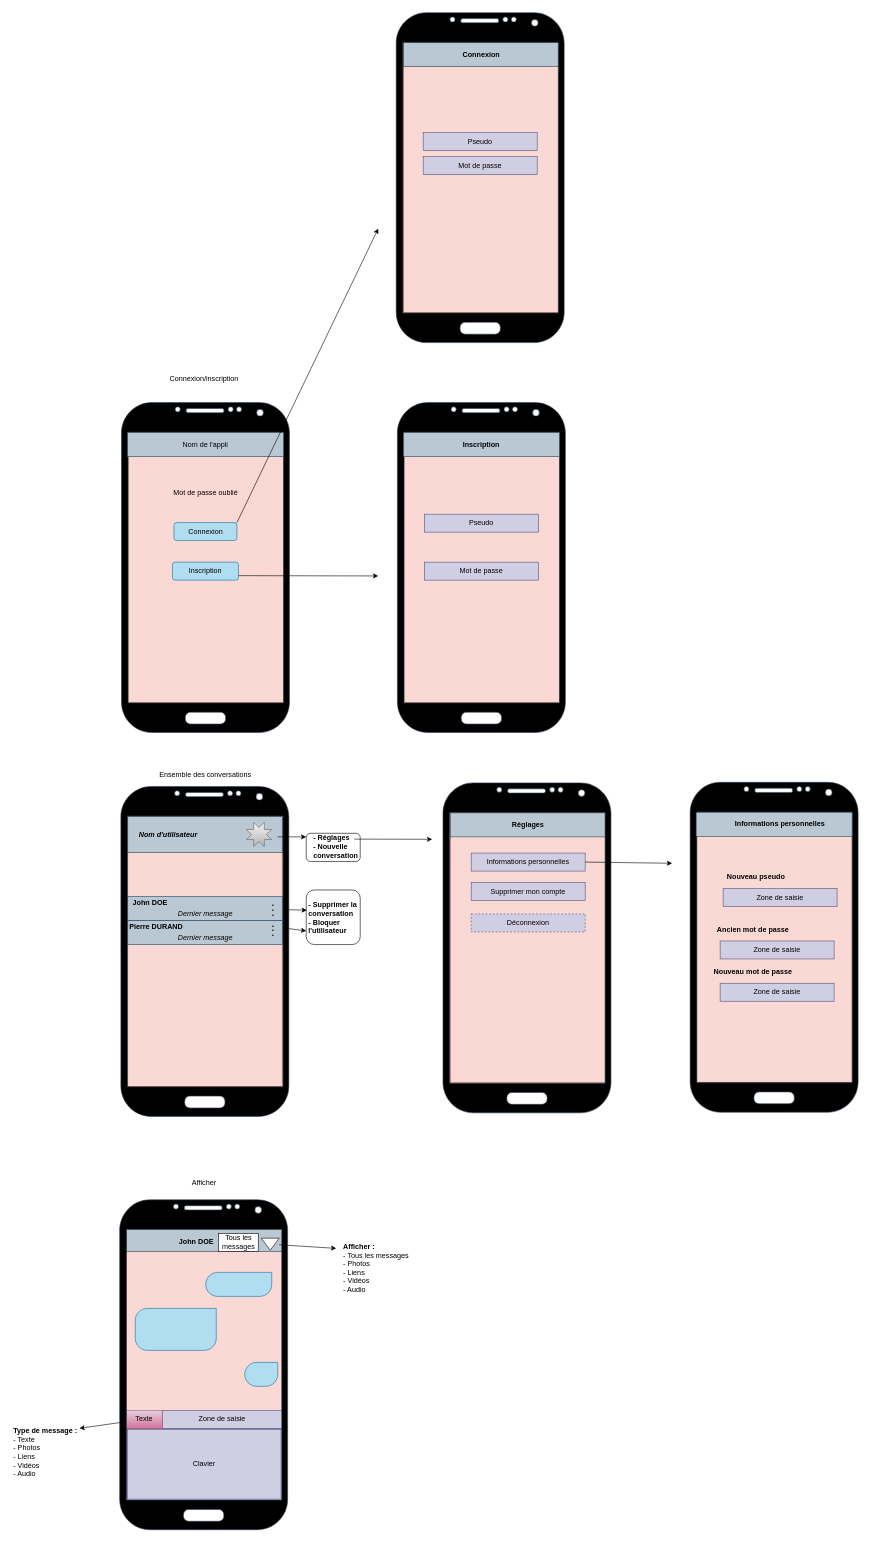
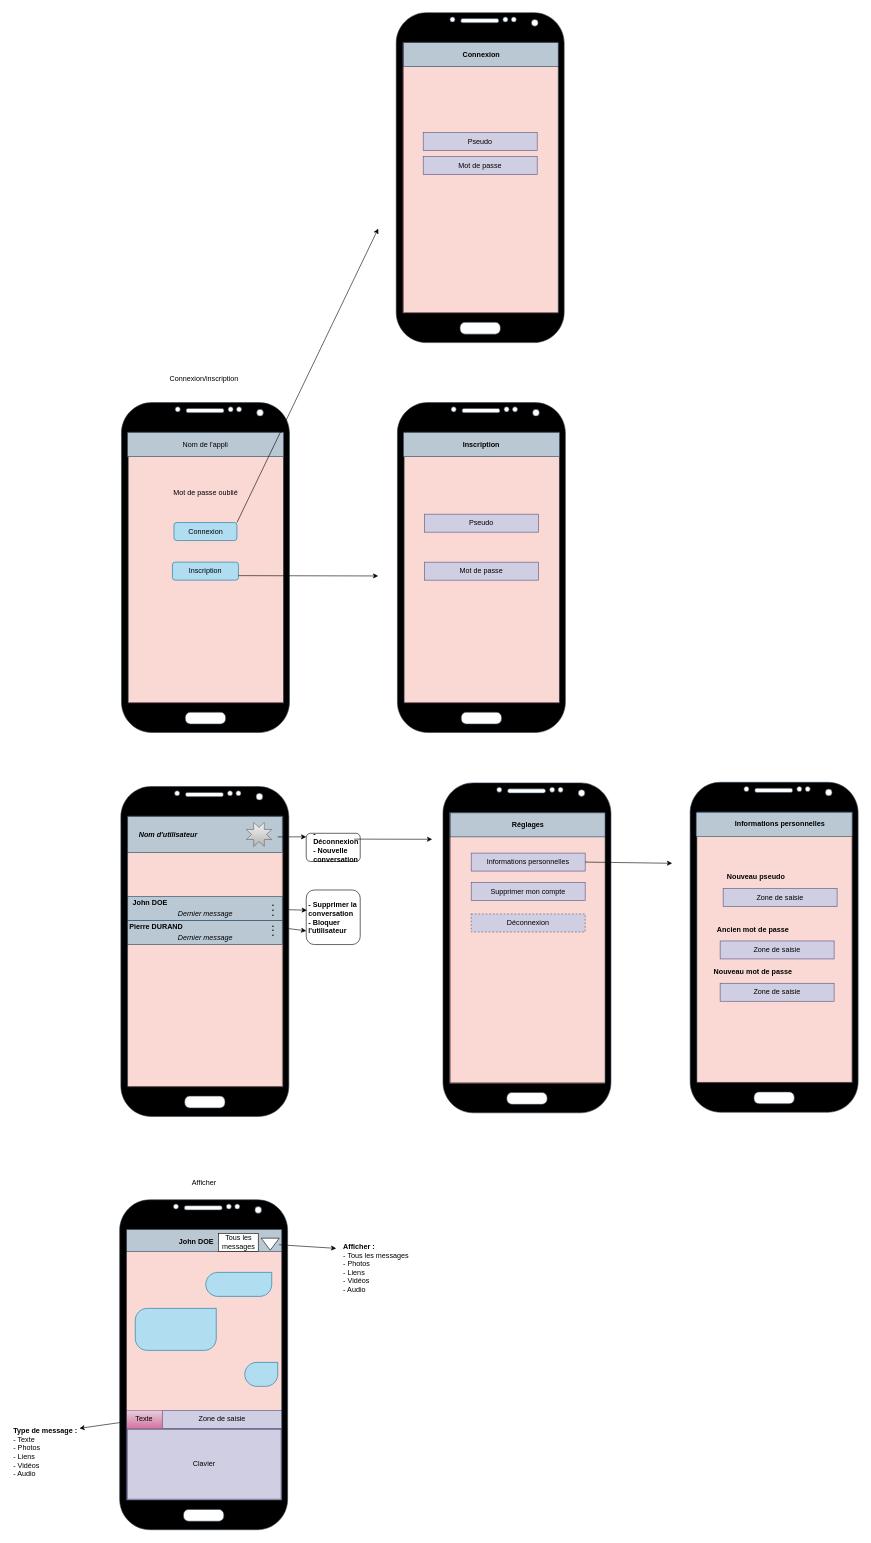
node "Ensemble des conversations": removed
node "- Réglages - Nouvelle conversation": label "- Réglages - Nouvelle conversation" -> "- Déconnexion - Nouvelle conversation"
